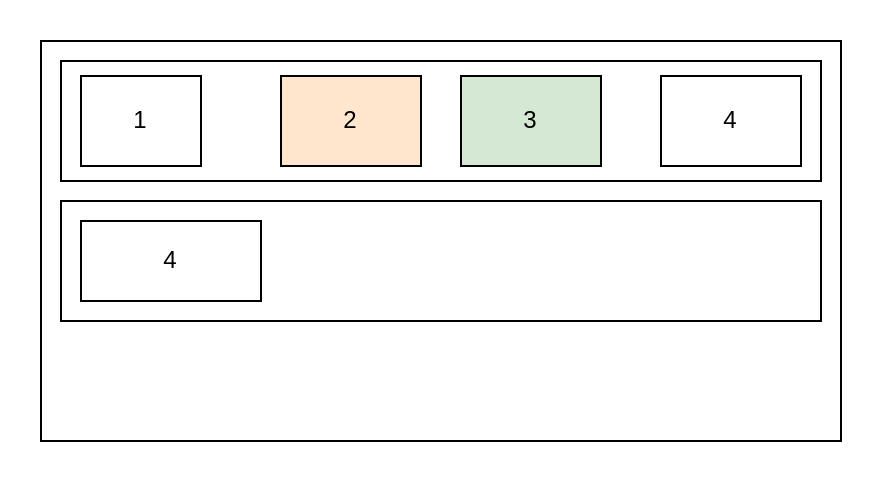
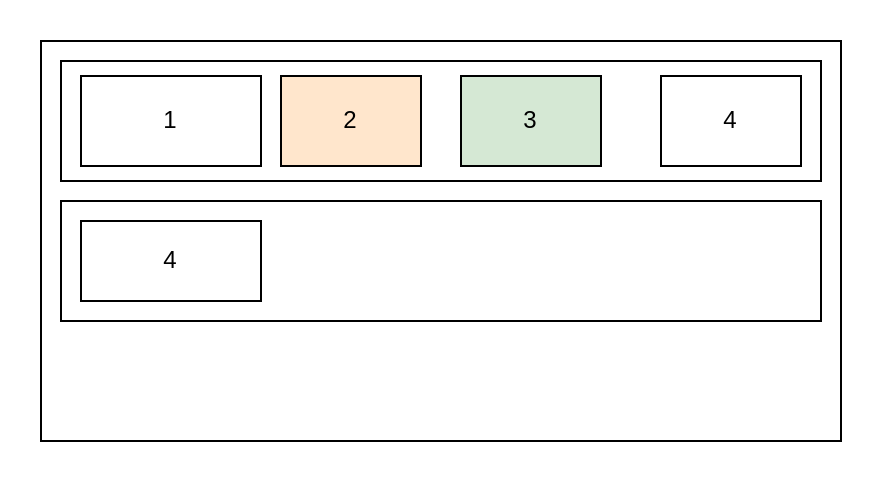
node "1": size 120x90 -> 180x90
